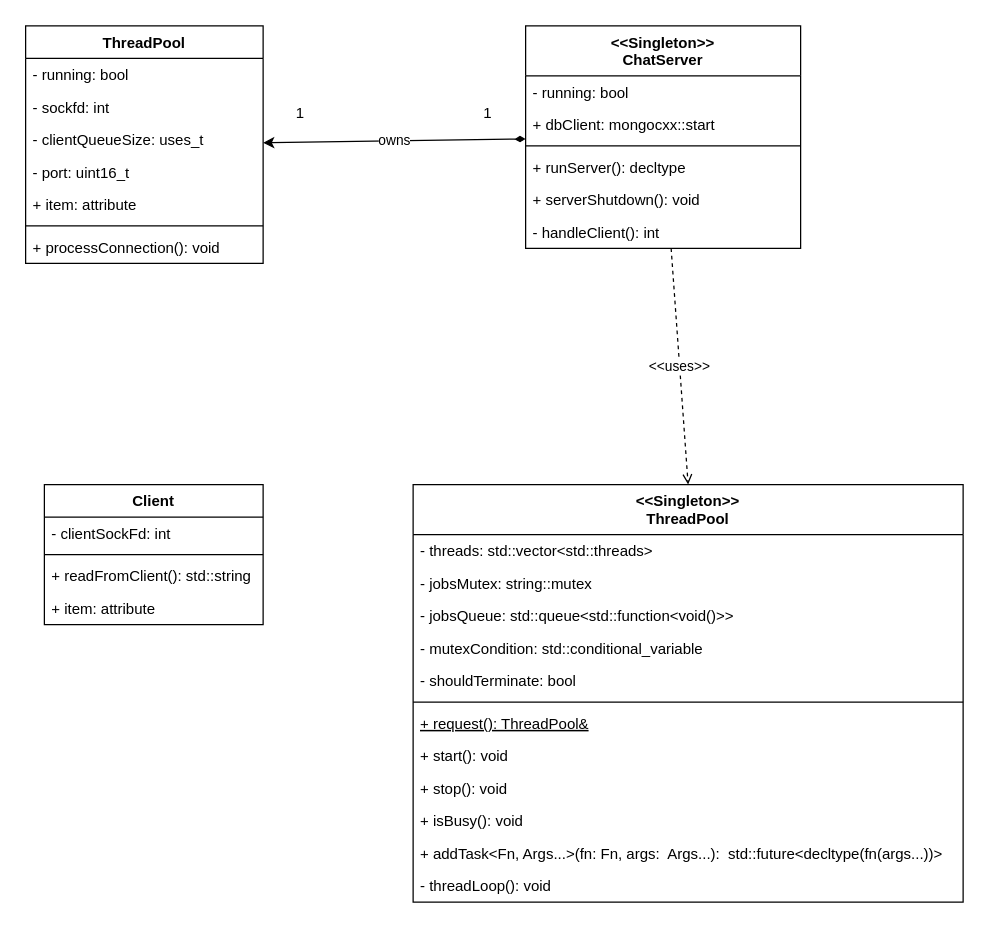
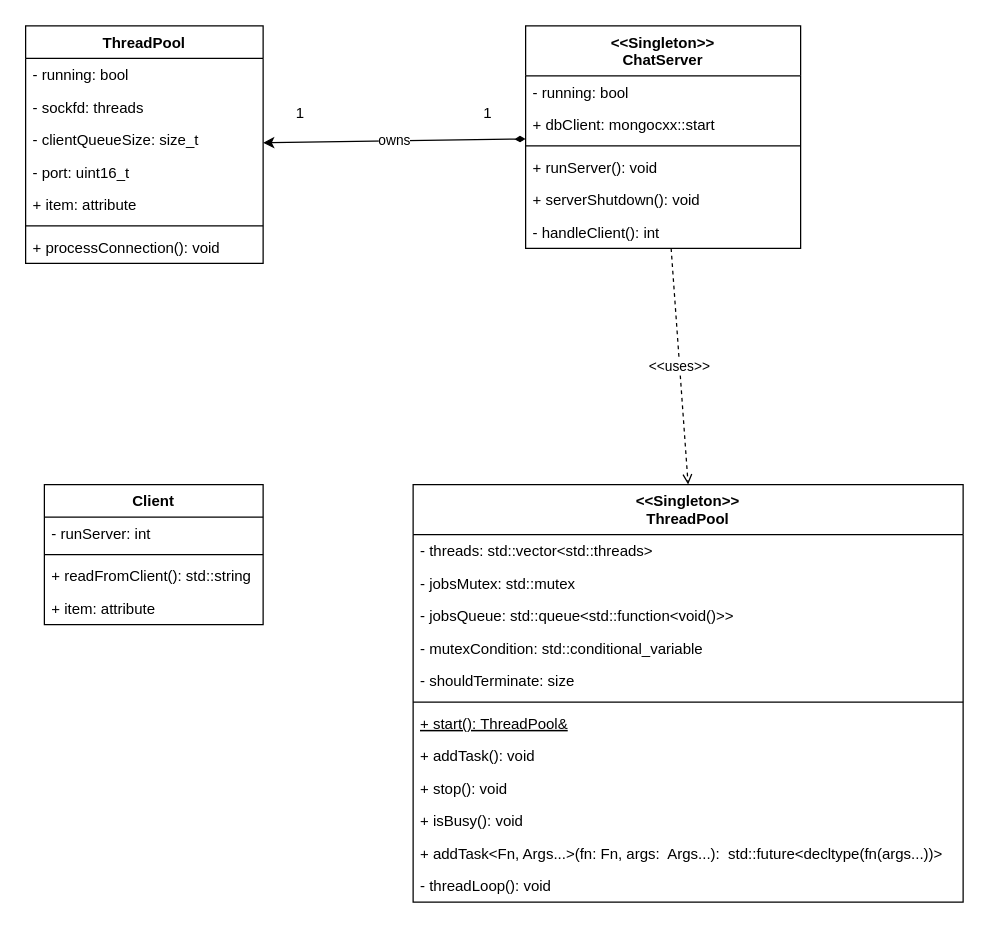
node "- sockfd: int": label "- sockfd: int" -> "- sockfd: threads"
node "- clientQueueSize: uses_t": label "- clientQueueSize: uses_t" -> "- clientQueueSize: size_t"
node "+ runServer(): decltype": label "+ runServer(): decltype" -> "+ runServer(): void"
node "- clientSockFd: int": label "- clientSockFd: int" -> "- runServer: int"
node "- jobsMutex: string::mutex": label "- jobsMutex: string::mutex" -> "- jobsMutex: std::mutex"
node "- shouldTerminate: bool": label "- shouldTerminate: bool" -> "- shouldTerminate: size"
node "+ request(): ThreadPool&": label "+ request(): ThreadPool&" -> "+ start(): ThreadPool&"
node "+ start(): void": label "+ start(): void" -> "+ addTask(): void"
